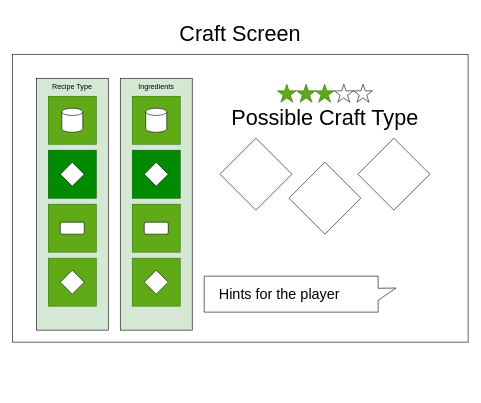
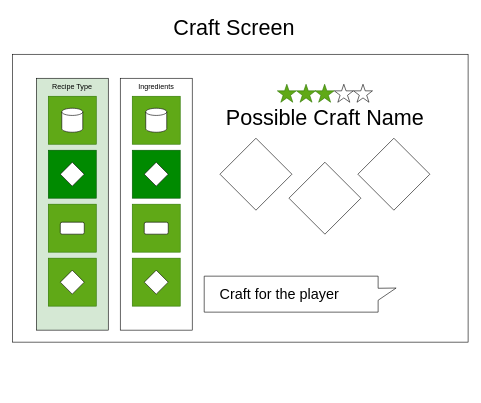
node "Craft Screen": moved (240, 33) -> (234, 27)
node "Ingredients": fillcolor #d5e8d4 -> #ffffff
node "Possible Craft Type": label "Possible Craft Type" -> "Possible Craft Name"
node "Hints for the player": label "Hints for the player" -> "Craft for the player"
